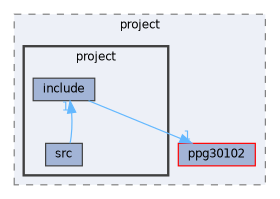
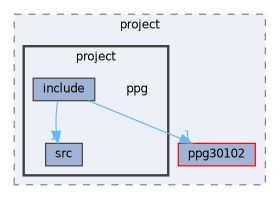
node "ppg": added
edge "src" -> "include": reversed
